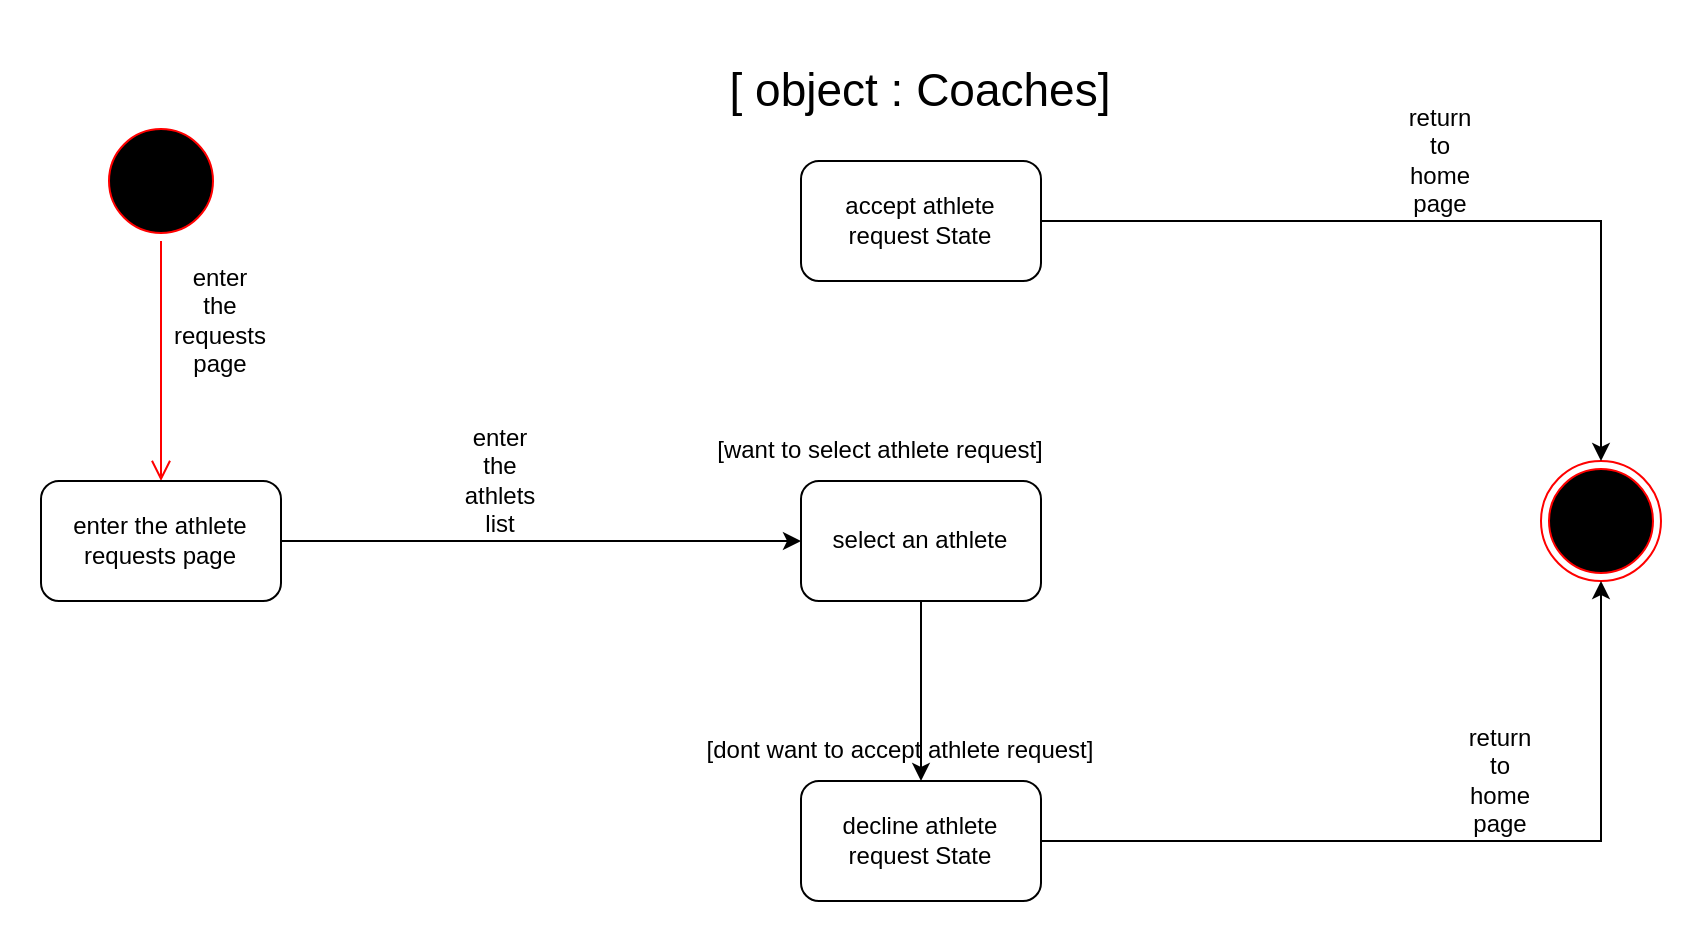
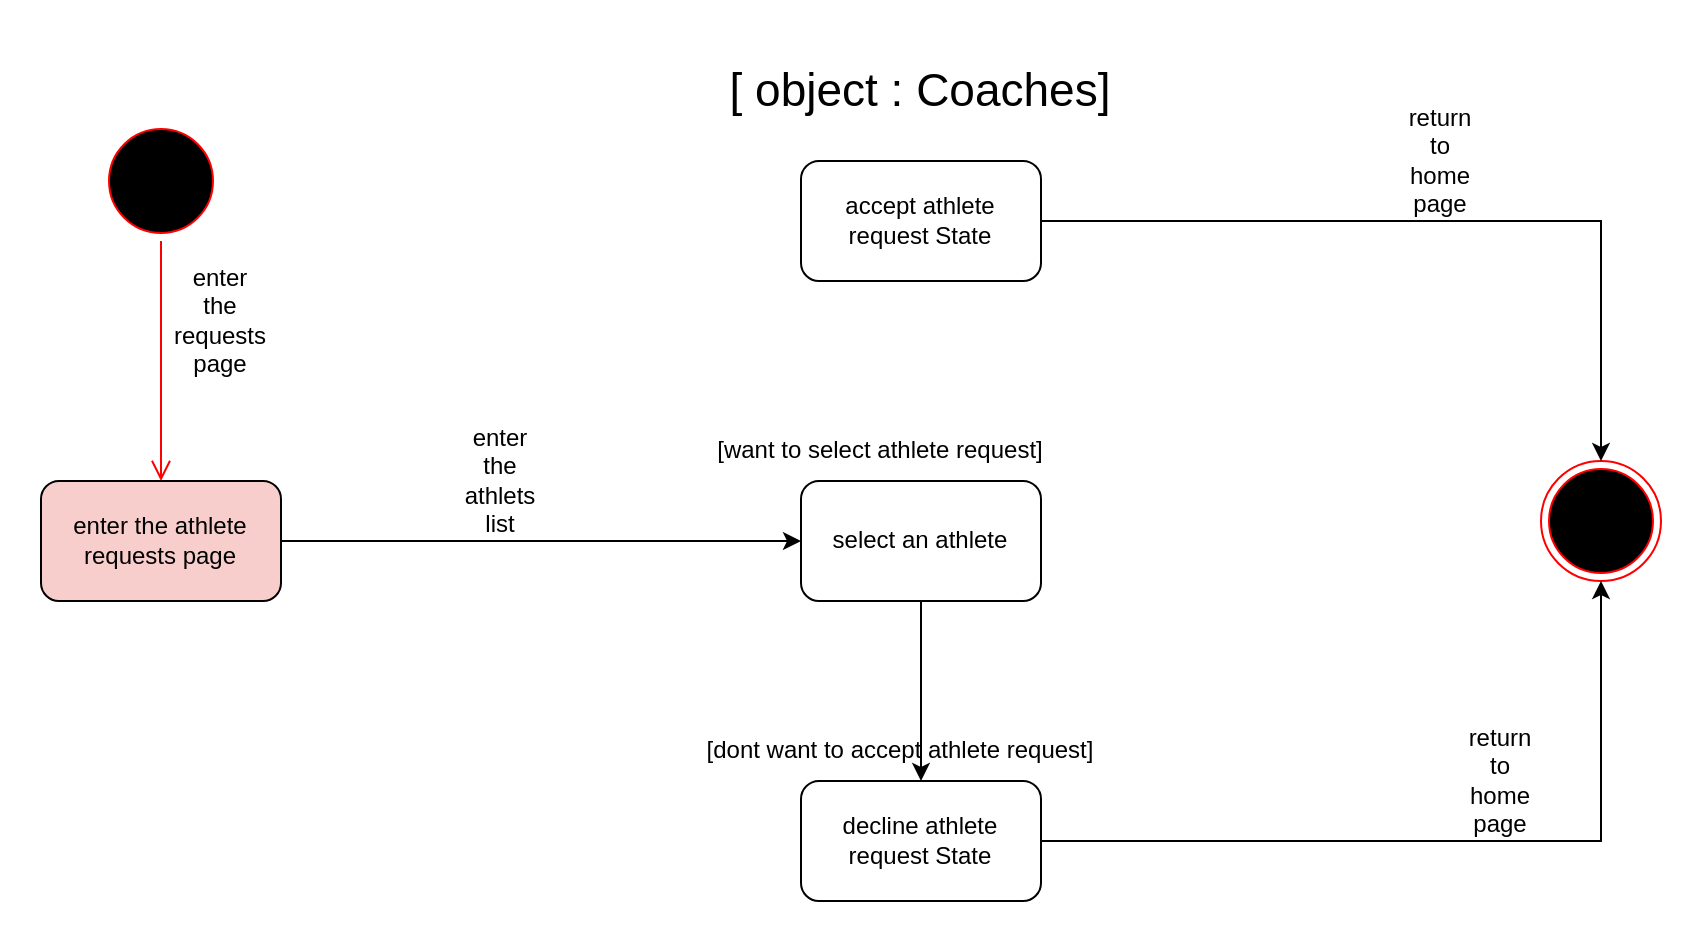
node "enter the athlete requests page": fillcolor #ffffff -> #f8cecc
